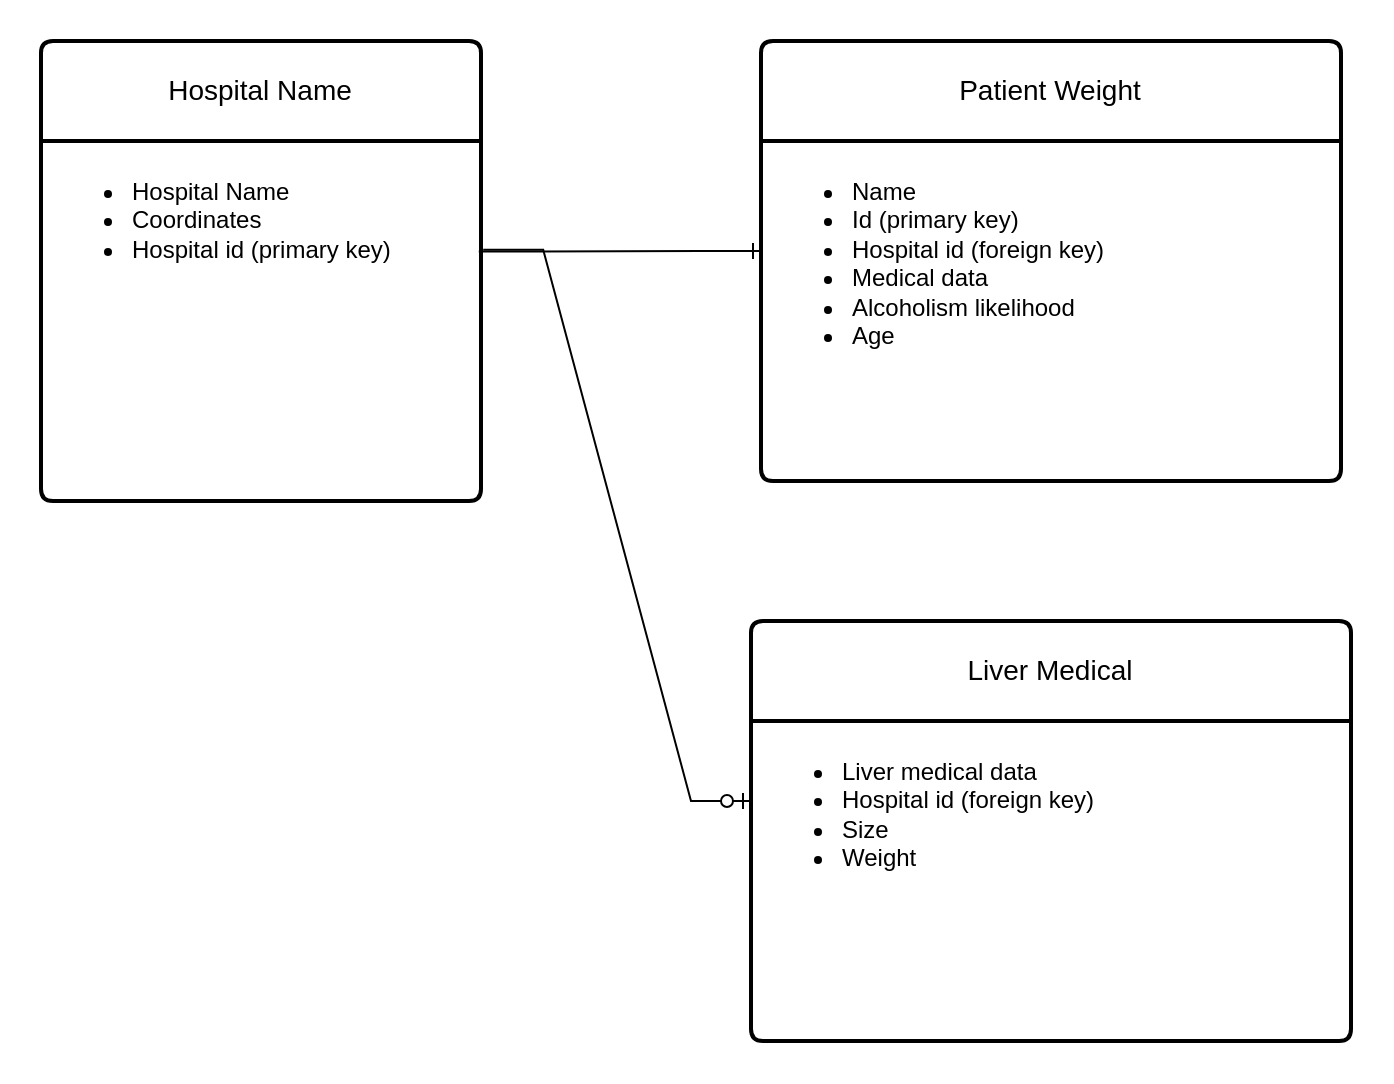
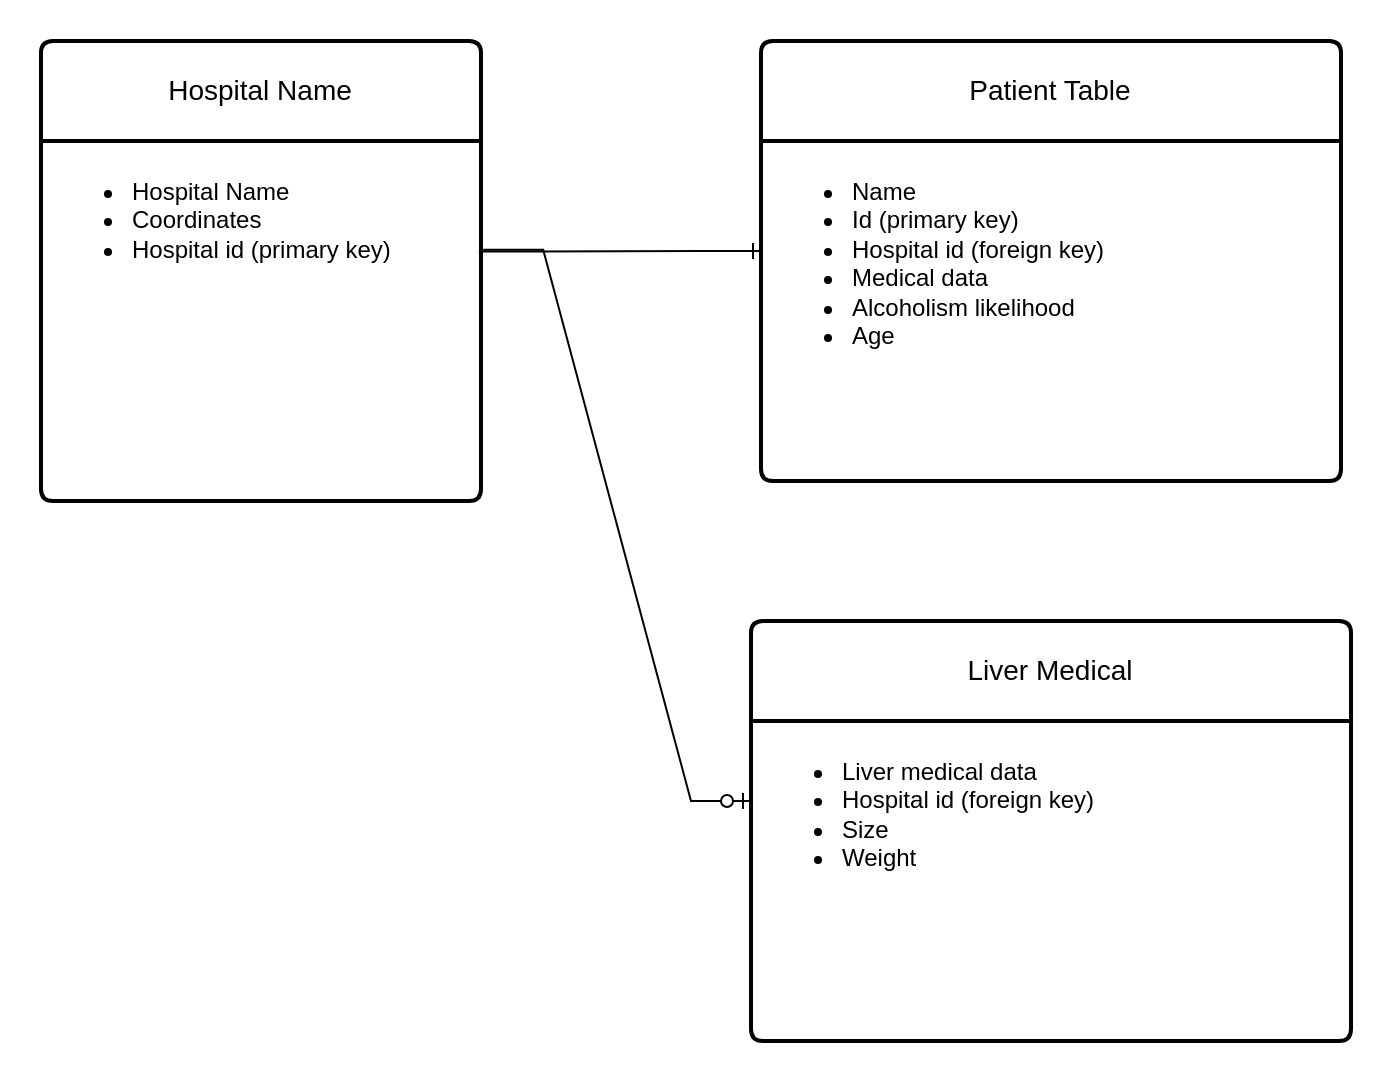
node "Patient Weight": label "Patient Weight" -> "Patient Table"
